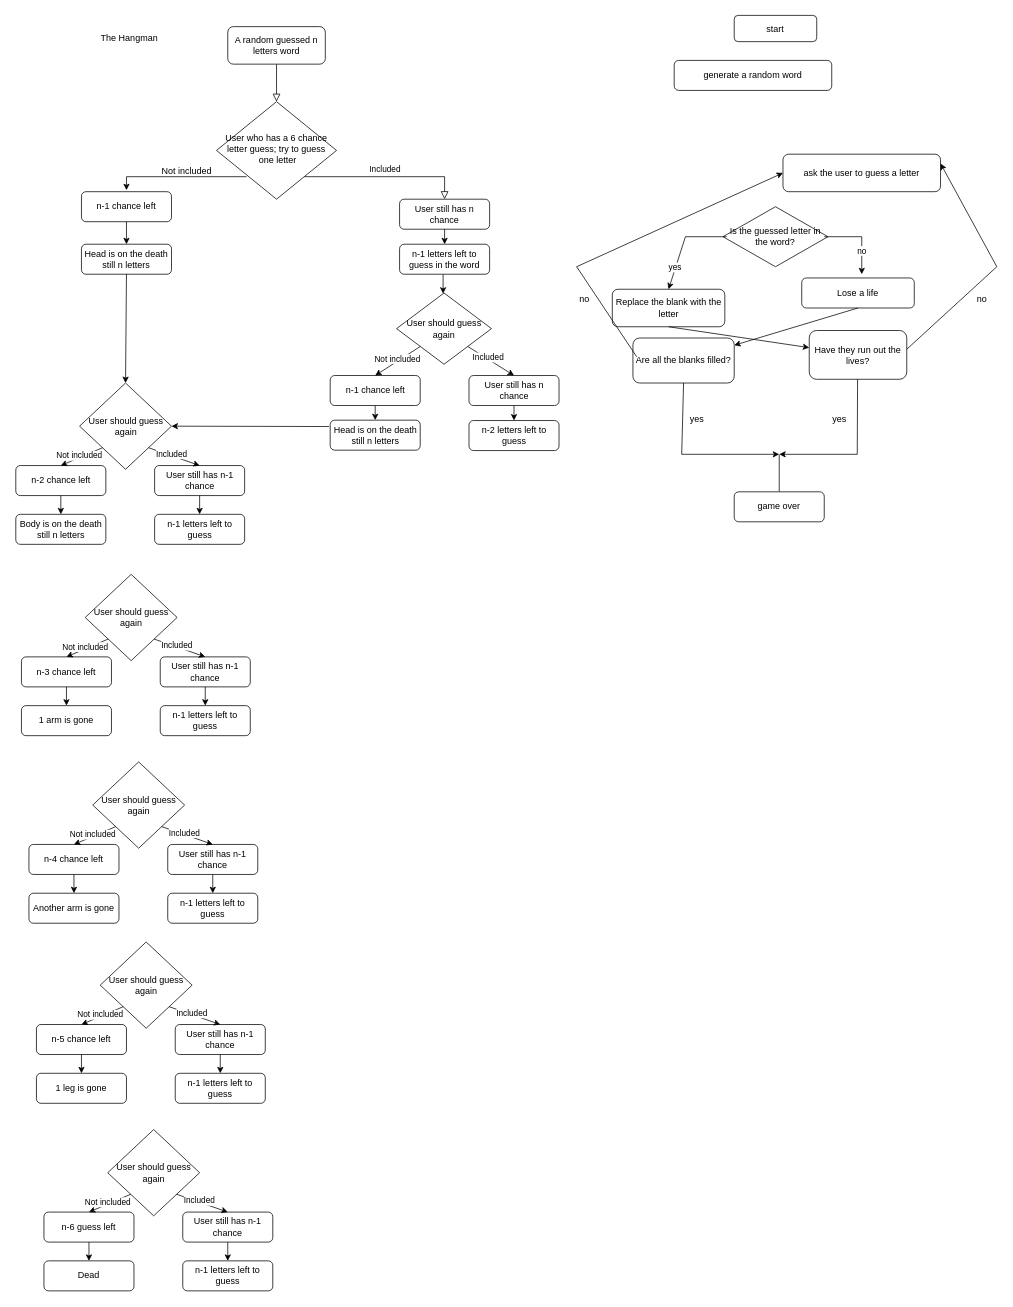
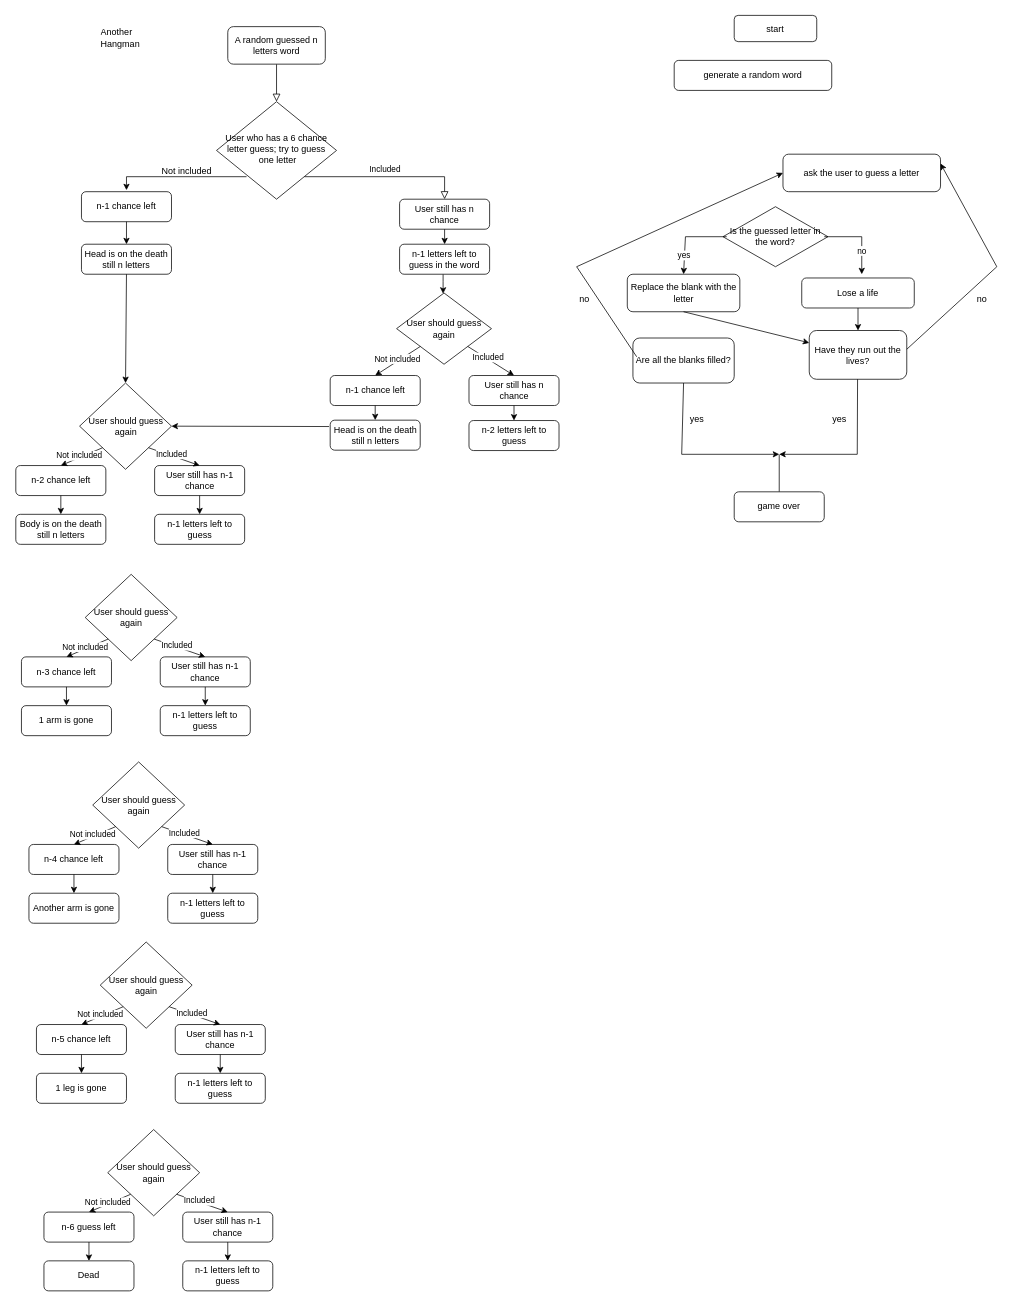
node "The Hangman": label "The Hangman" -> "Another Hangman"
node "Replace the blank with the letter": moved (668, 308) -> (683, 293)
edge "Lose a life" -> "Are all the blanks filled?": now "Lose a life" -> "Have they run out the lives?"
